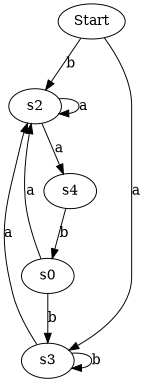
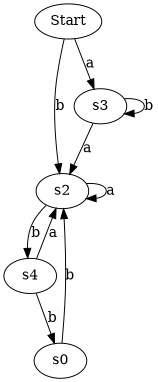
edge "s2" -> "s4": label "a" -> "b"
edge "s0" -> "s2": label "a" -> "b"
edge "s4" -> "s2": added, label "a"
edge "s0" -> "s3": removed, label "b"
